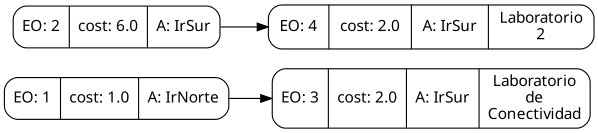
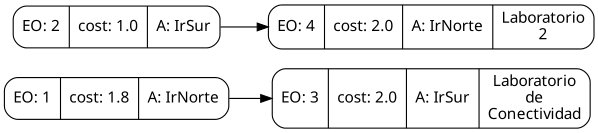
node "EO: 2": text "cost: 6.0" -> "cost: 1.0"
node "EO: 4": text "A: IrSur" -> "A: IrNorte"
node "EO: 1": text "cost: 1.0" -> "cost: 1.8"
